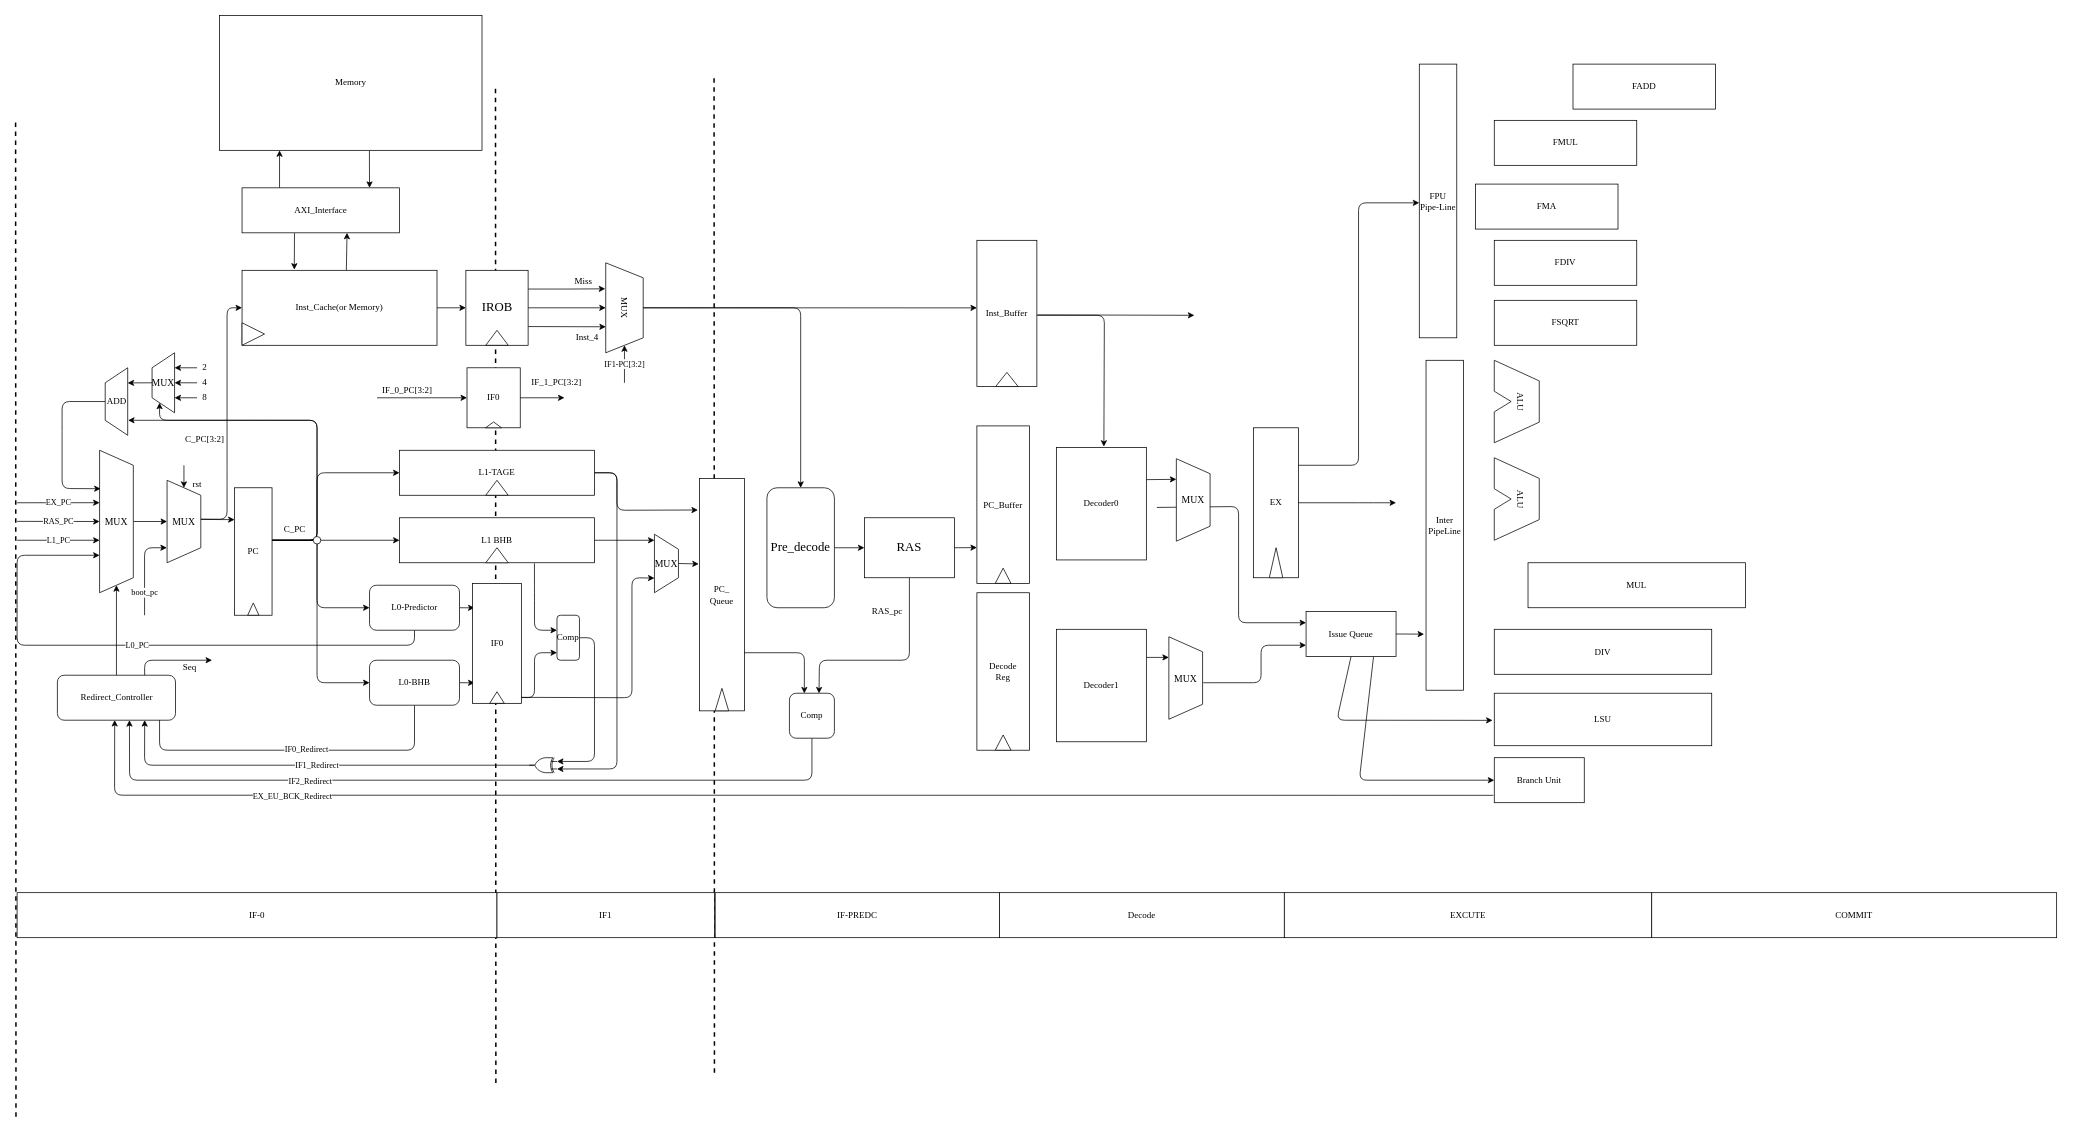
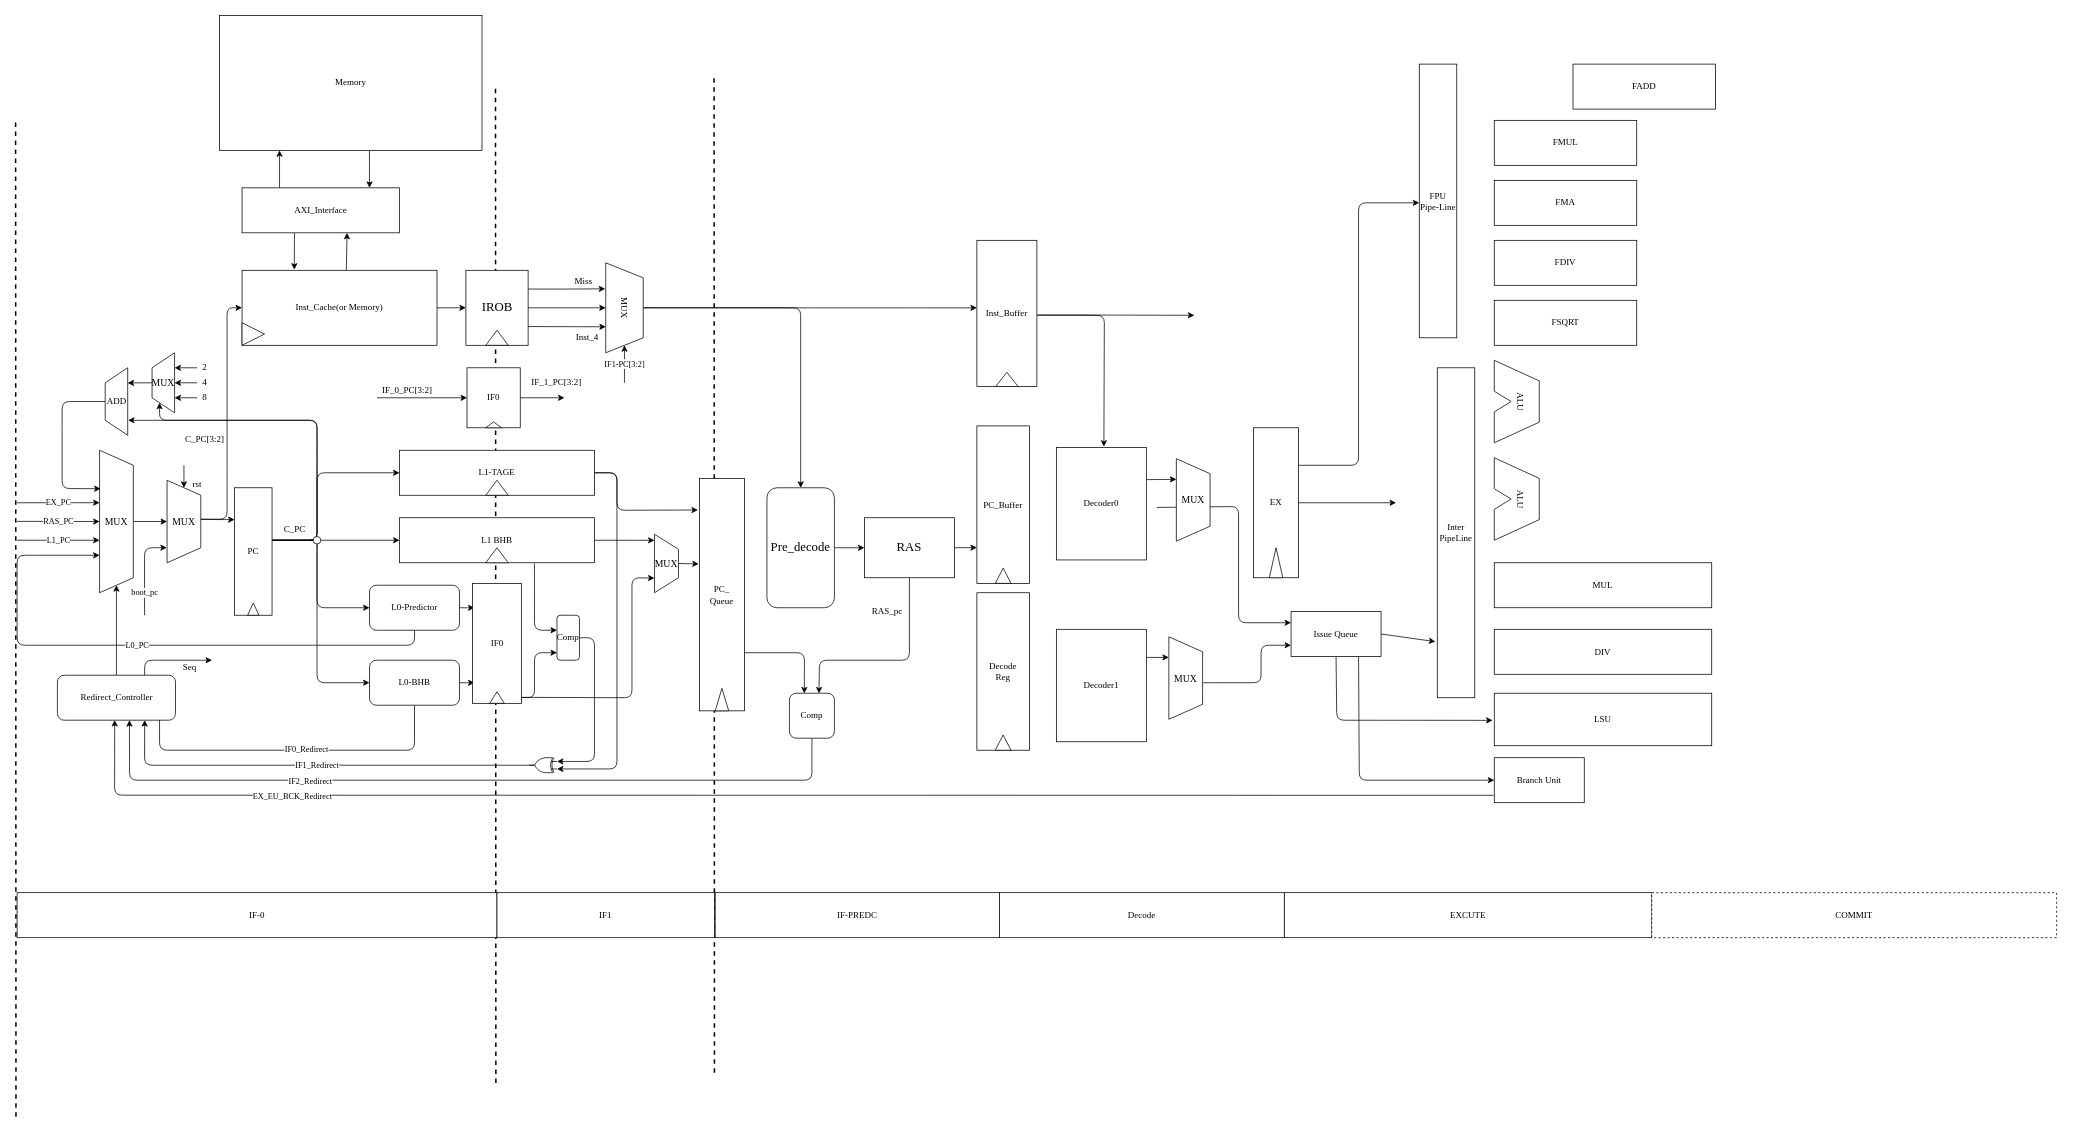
node "FMA": moved (1547, 207) -> (1566, 203)
node "Inter PipeLine": moved (1445, 525) -> (1456, 533)
node "MUL": moved (1637, 585) -> (1603, 585)
node "Issue Queue": moved (1351, 634) -> (1336, 634)
node "COMMIT": style solid -> dashed
